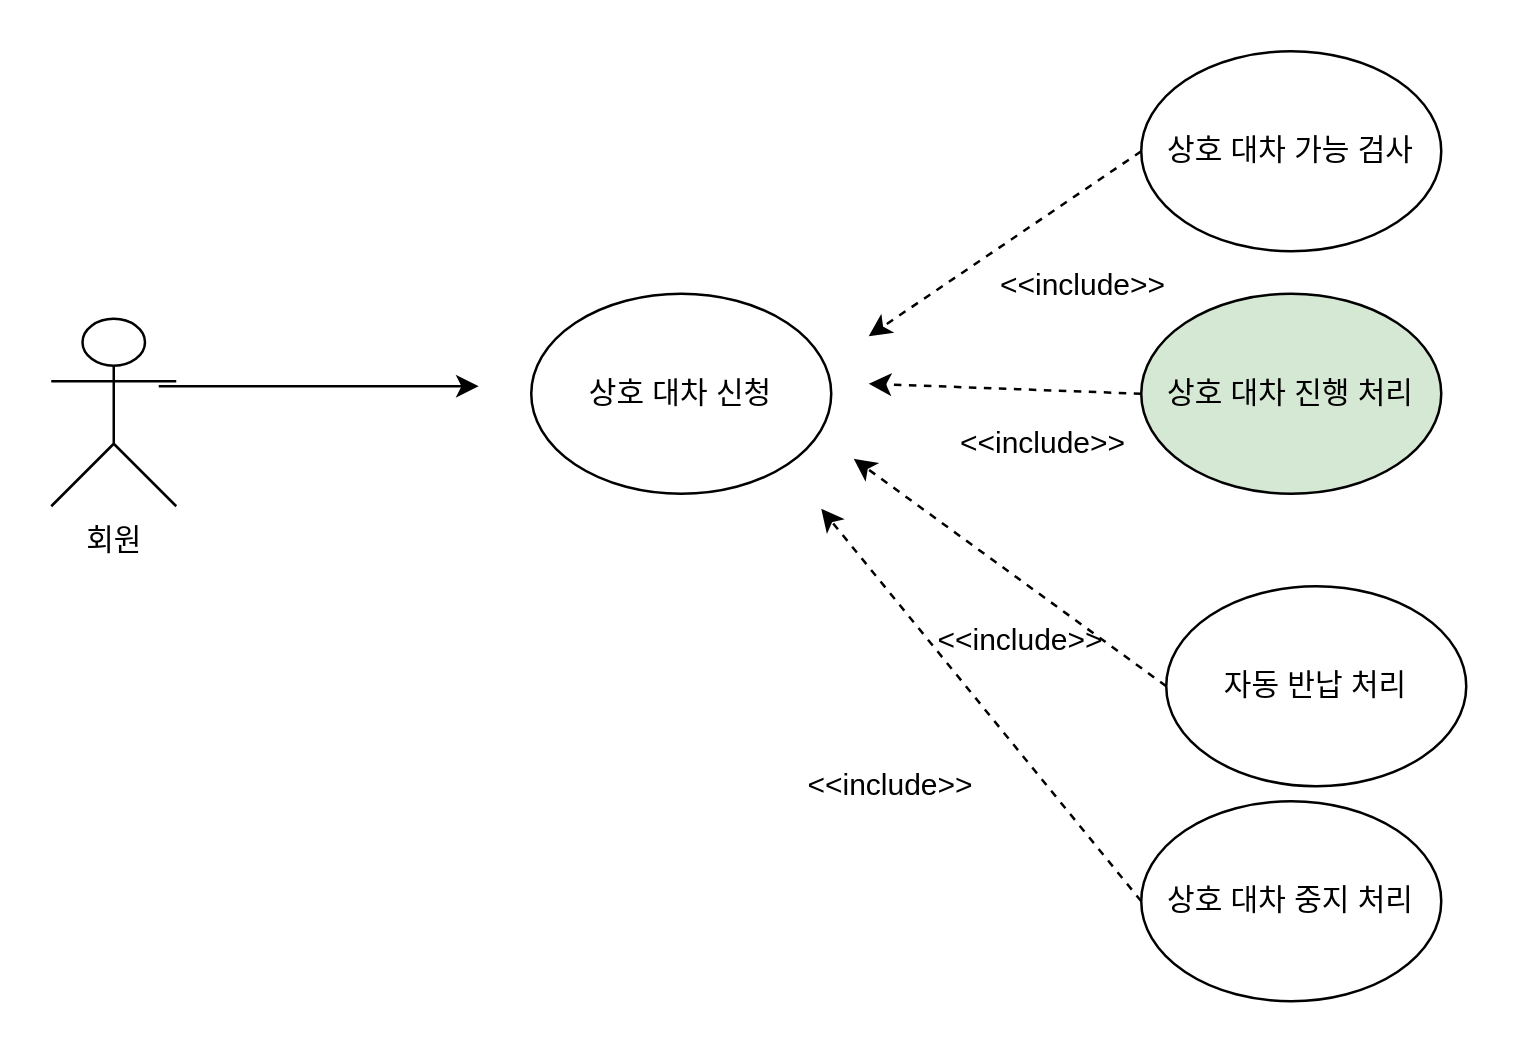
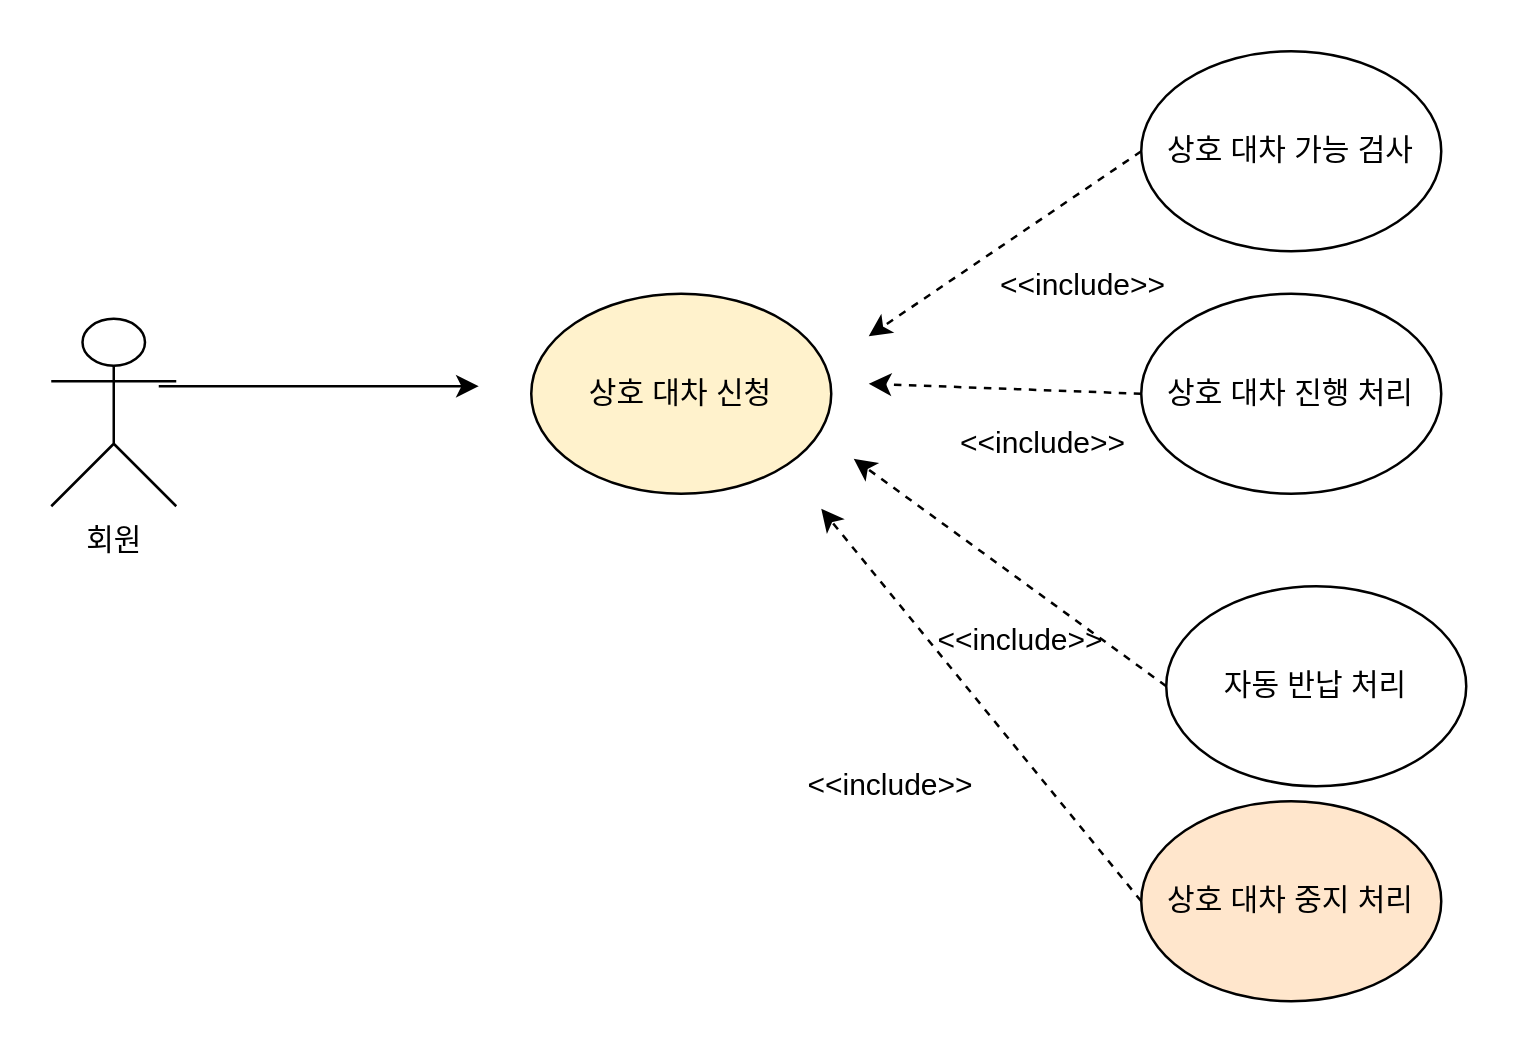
node "상호 대차 신청": fillcolor #ffffff -> #fff2cc
node "상호 대차 진행 처리": fillcolor #d5e8d4 -> #ffffff
node "상호 대차 중지 처리": fillcolor #ffffff -> #ffe6cc
